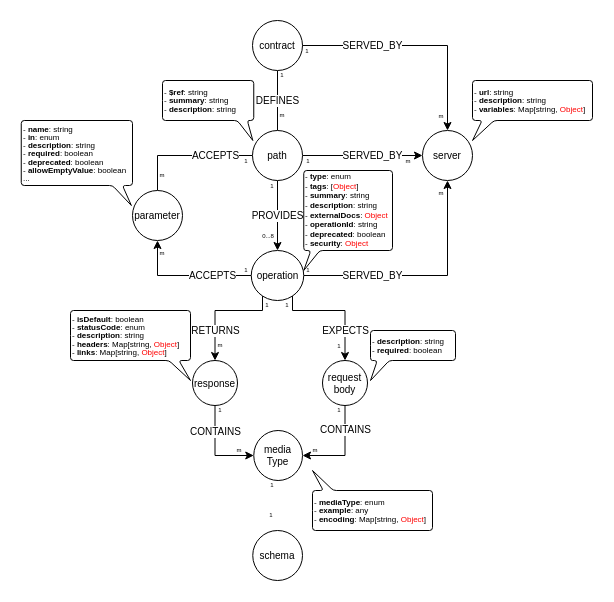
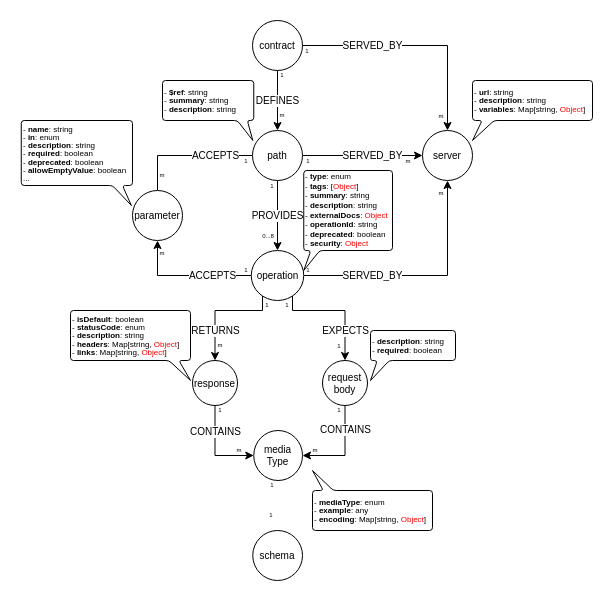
edge "contract" -- "path": arrowhead none -> classic
